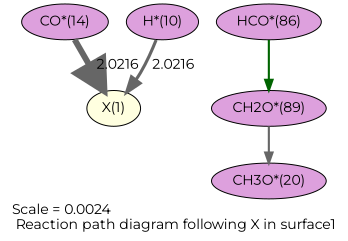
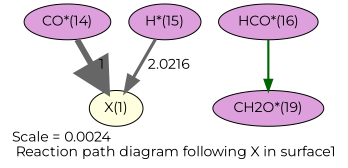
node "H*(10)": label "H*(10)" -> "H*(15)"
node "HCO*(86)": label "HCO*(86)" -> "HCO*(16)"
edge "CO*(14)" -> "X(1)": label " 2.0216" -> " 1"
node "CH2O*(89)": label "CH2O*(89)" -> "CH2O*(19)"
node "CH3O*(20)": removed
